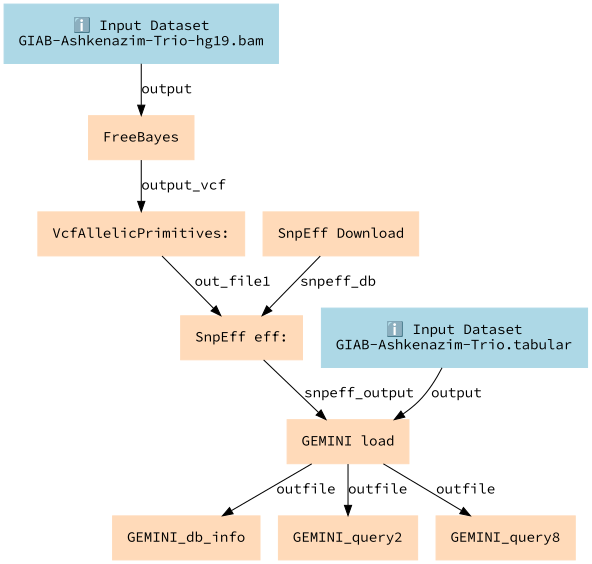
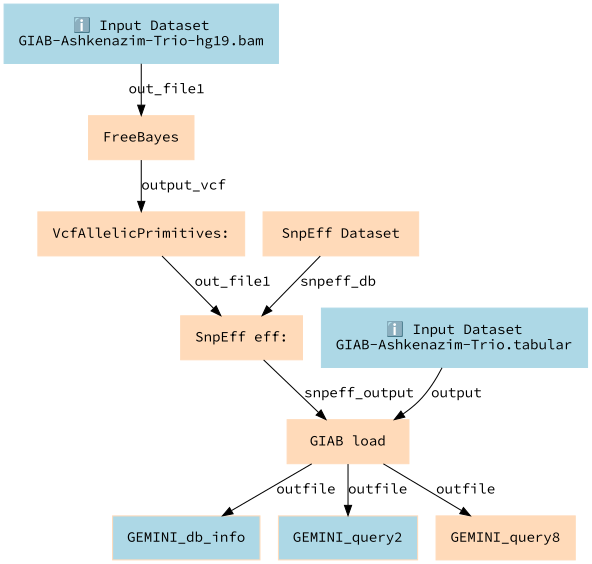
edge "ℹ️ Input Dataset GIAB-Ashkenazim-Trio-hg19.bam" -> "FreeBayes": label "output" -> "out_file1"
node "SnpEff Download": label "SnpEff Download" -> "SnpEff Dataset"
node "GEMINI load": label "GEMINI load" -> "GIAB load"
node "GEMINI_db_info": fillcolor peachpuff -> lightblue
node "GEMINI_query2": fillcolor peachpuff -> lightblue
